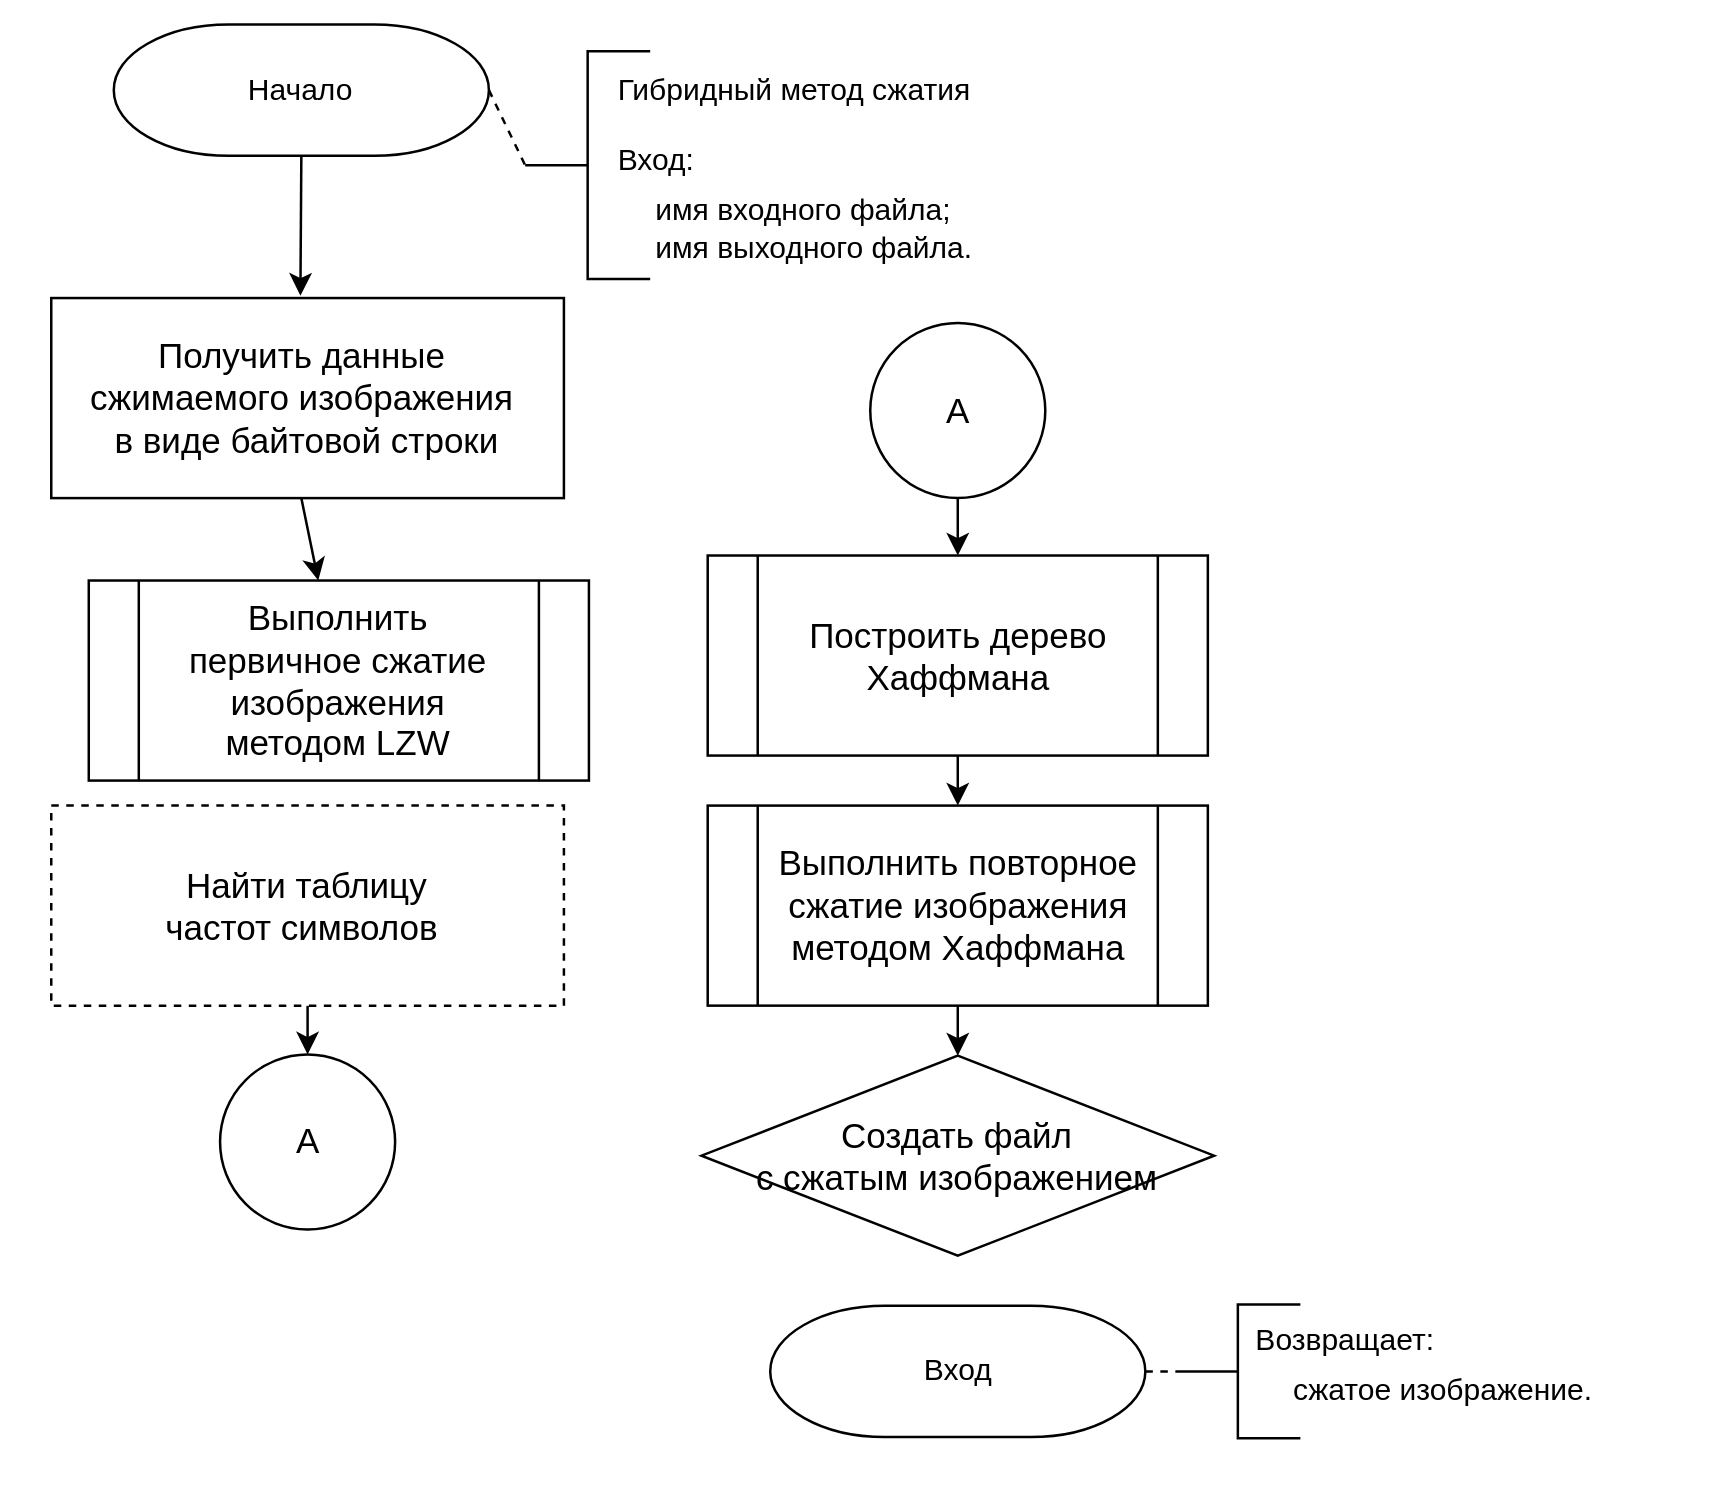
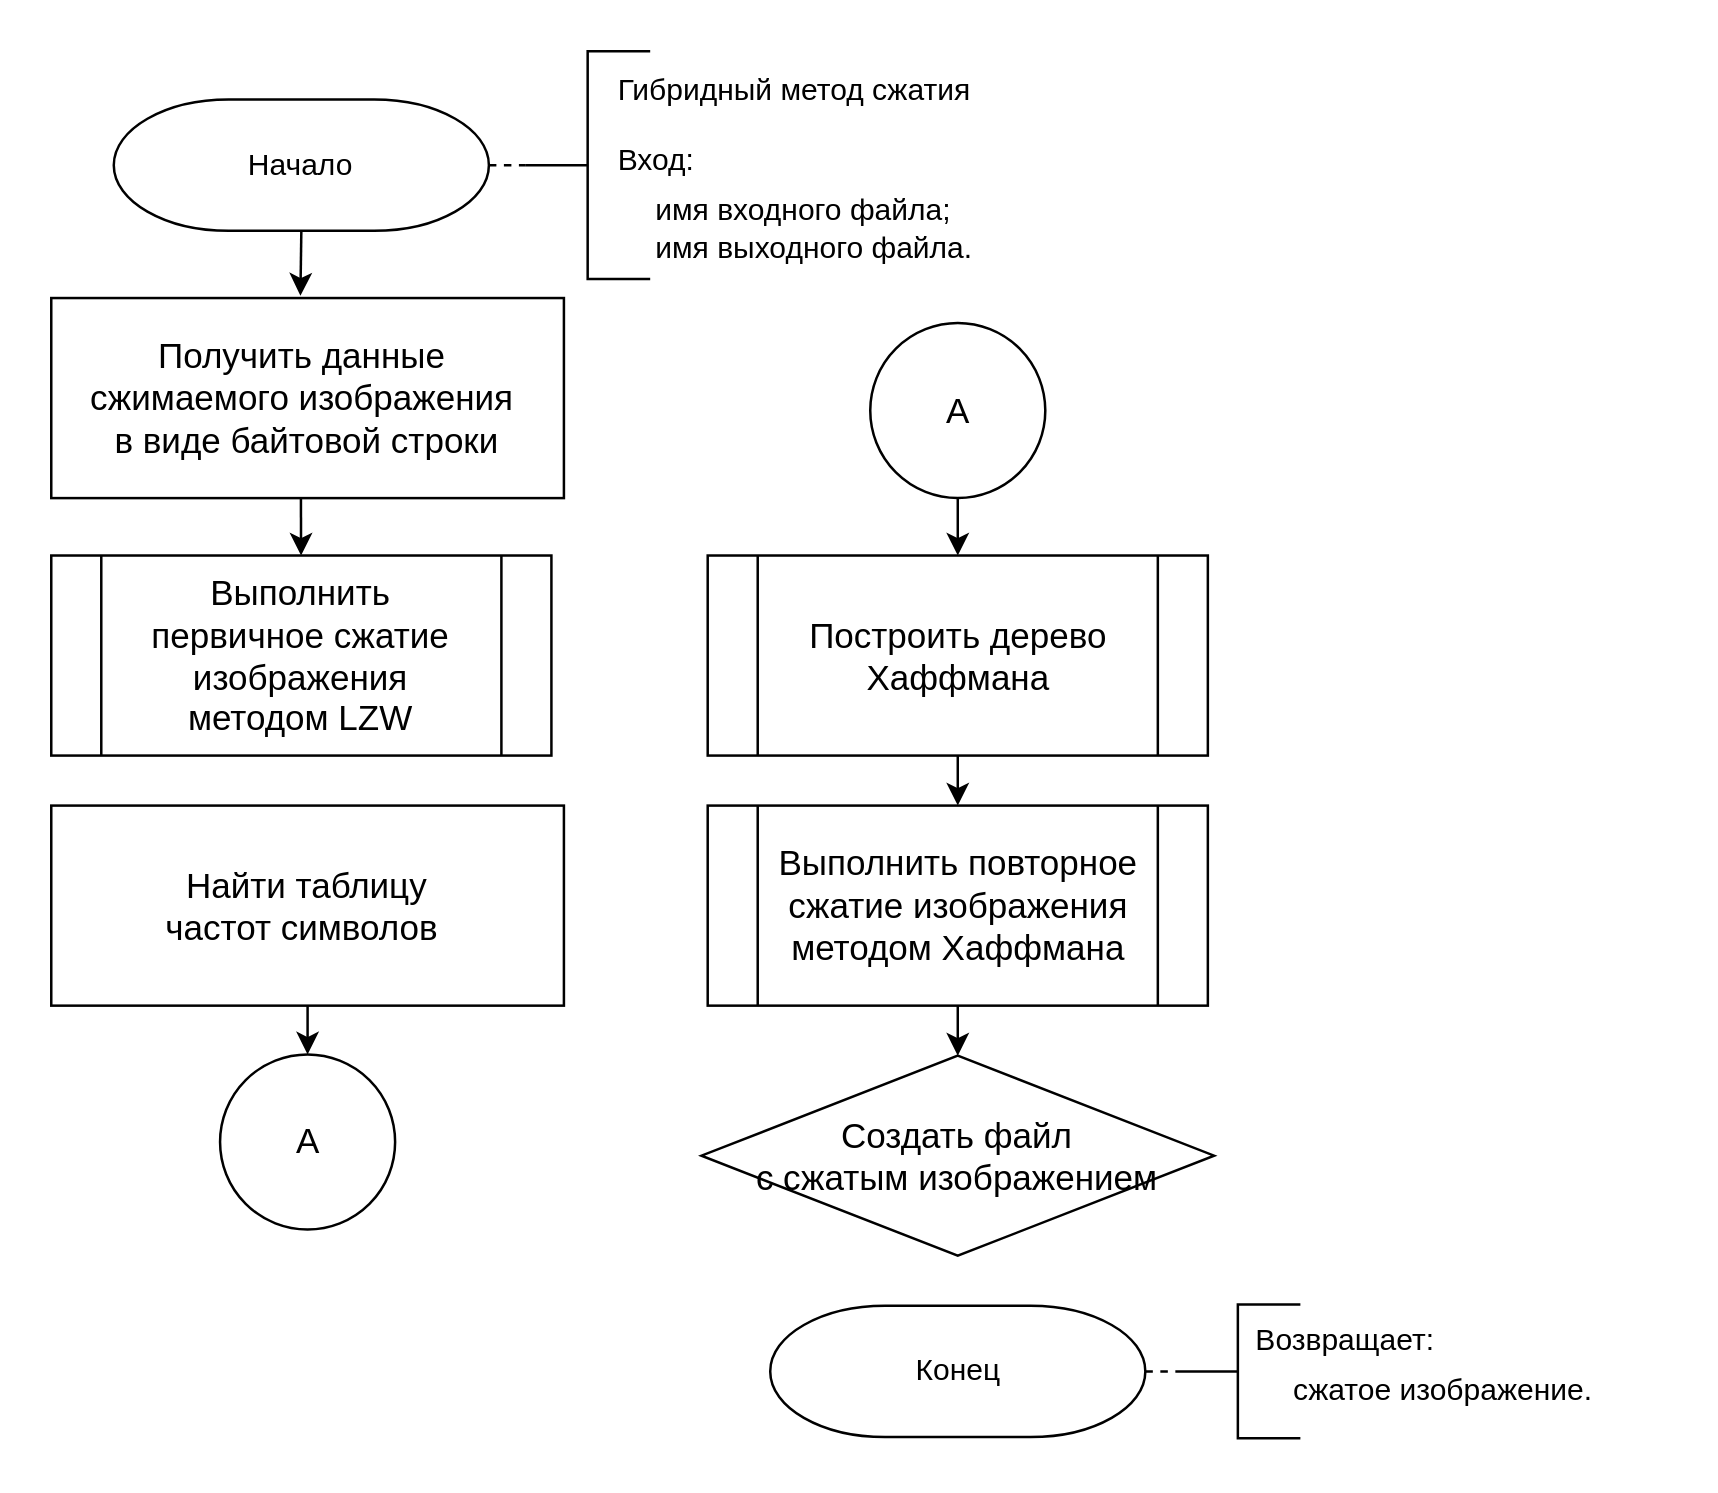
node "Начало": moved (301, 90) -> (301, 165)
node "Выполнитьпервичное сжатие изображенияметодом LZW": moved (339, 680) -> (301, 655)
node "Найти таблицу частот символов": style dashed -> solid
node "Вход": label "Вход" -> "Конец"
